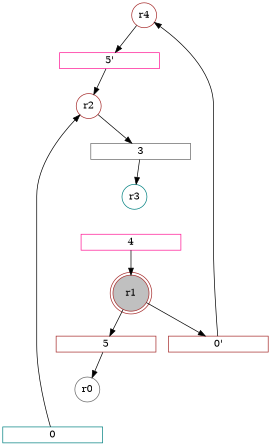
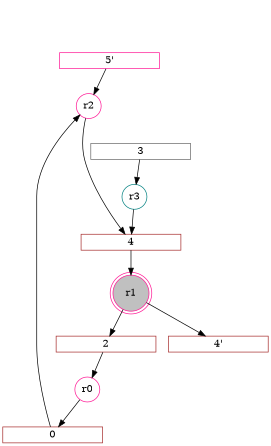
node "r4": removed
node "r2": color brown -> deeppink
edge "r2" -> "3": now "r2" -> "4"
edge "r3" -> "4": added
node "4": color deeppink -> brown
node "r1": color brown -> deeppink
node "5": label "5" -> "2"
node "0'": label "0'" -> "4'"
node "r0": color gray40 -> deeppink
edge "r0" -> "0": added
node "0": color teal -> brown
